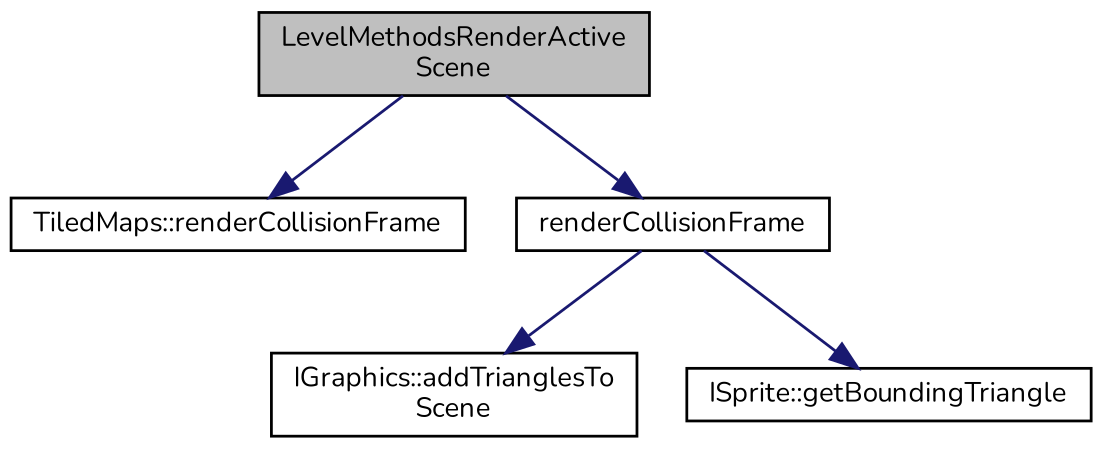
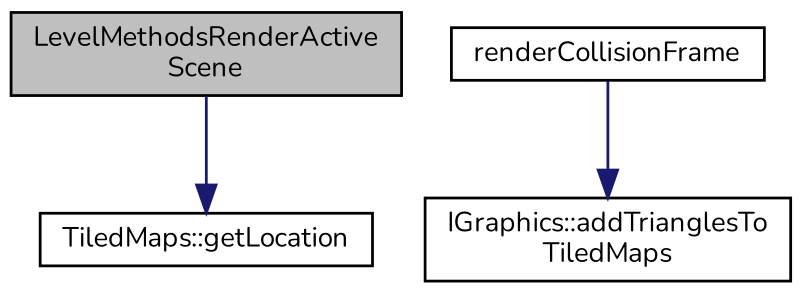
edge "LevelMethodsRenderActive Scene" -> "renderCollisionFrame": removed
node "TiledMaps::renderCollisionFrame": label "TiledMaps::renderCollisionFrame" -> "TiledMaps::getLocation"
node "IGraphics::addTrianglesTo Scene": label "IGraphics::addTrianglesTo Scene" -> "IGraphics::addTrianglesTo TiledMaps"
node "ISprite::getBoundingTriangle": removed
